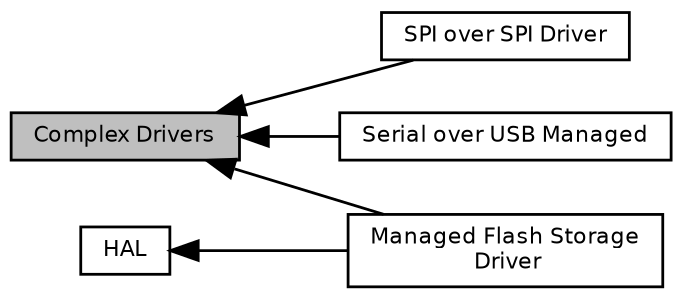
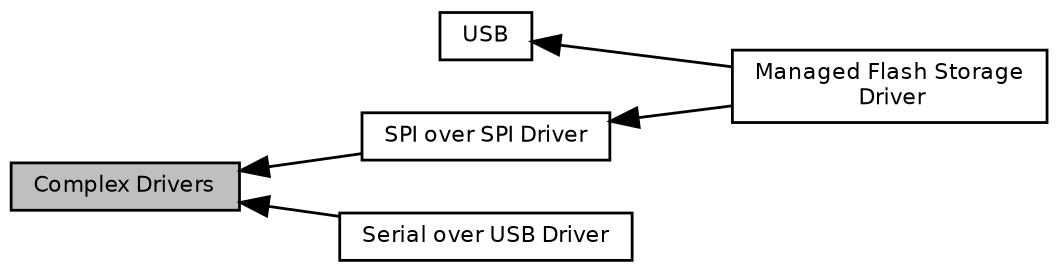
node "Serial over USB Managed": label "Serial over USB Managed" -> "Serial over USB Driver"
edge "Managed Flash Storage Driver" -> "Complex Drivers": now "Managed Flash Storage Driver" -> "SPI over SPI Driver"
node "HAL": label "HAL" -> "USB"
